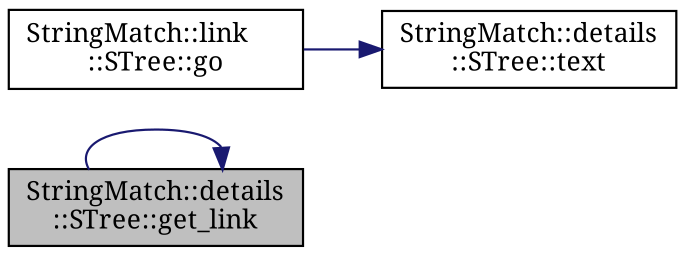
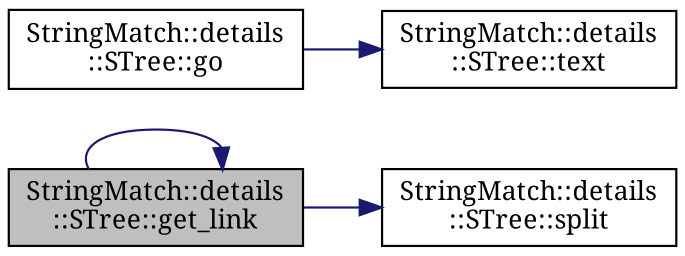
node "StringMatch::link ::STree::go": label "StringMatch::link ::STree::go" -> "StringMatch::details ::STree::go"
node "StringMatch::details ::STree::split": added
